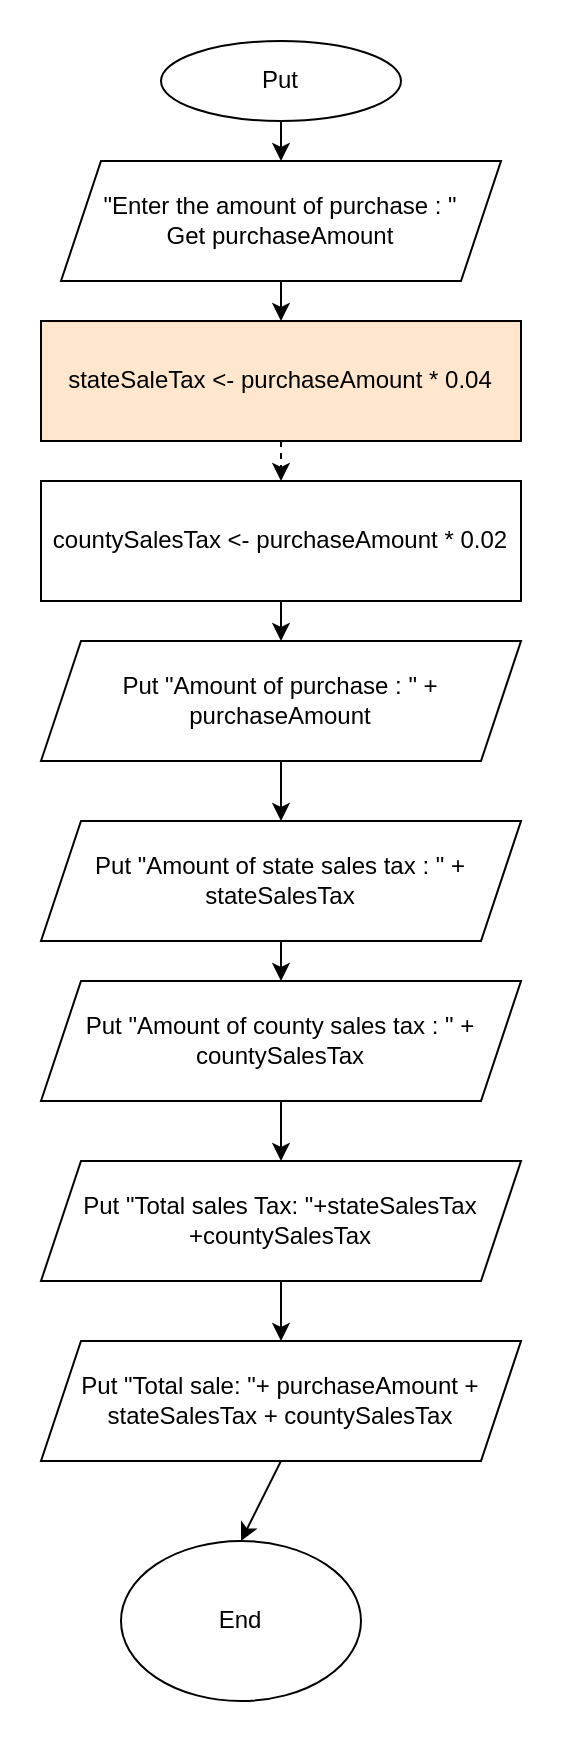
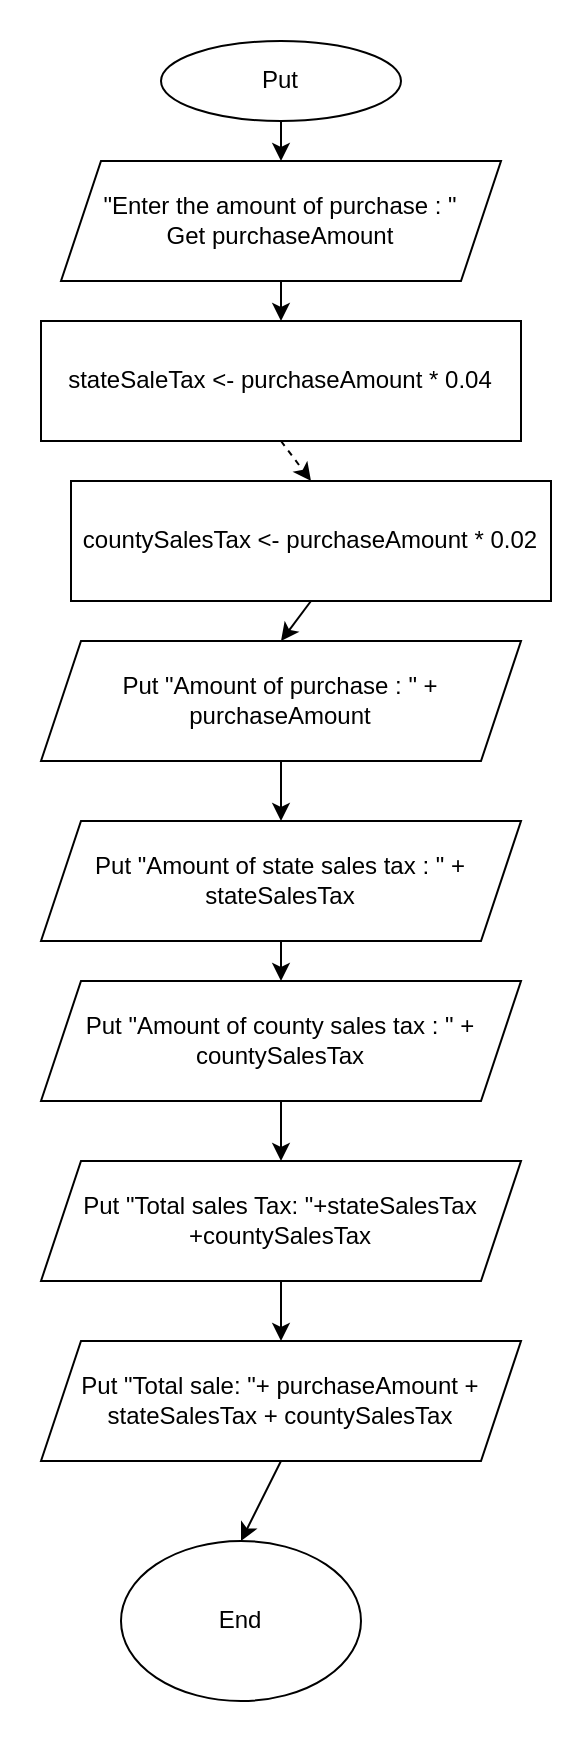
node "stateSaleTax <- purchaseAmount * 0.04": fillcolor #ffe6cc -> #ffffff
node "countySalesTax <- purchaseAmount * 0.02": moved (281, 541) -> (311, 541)
